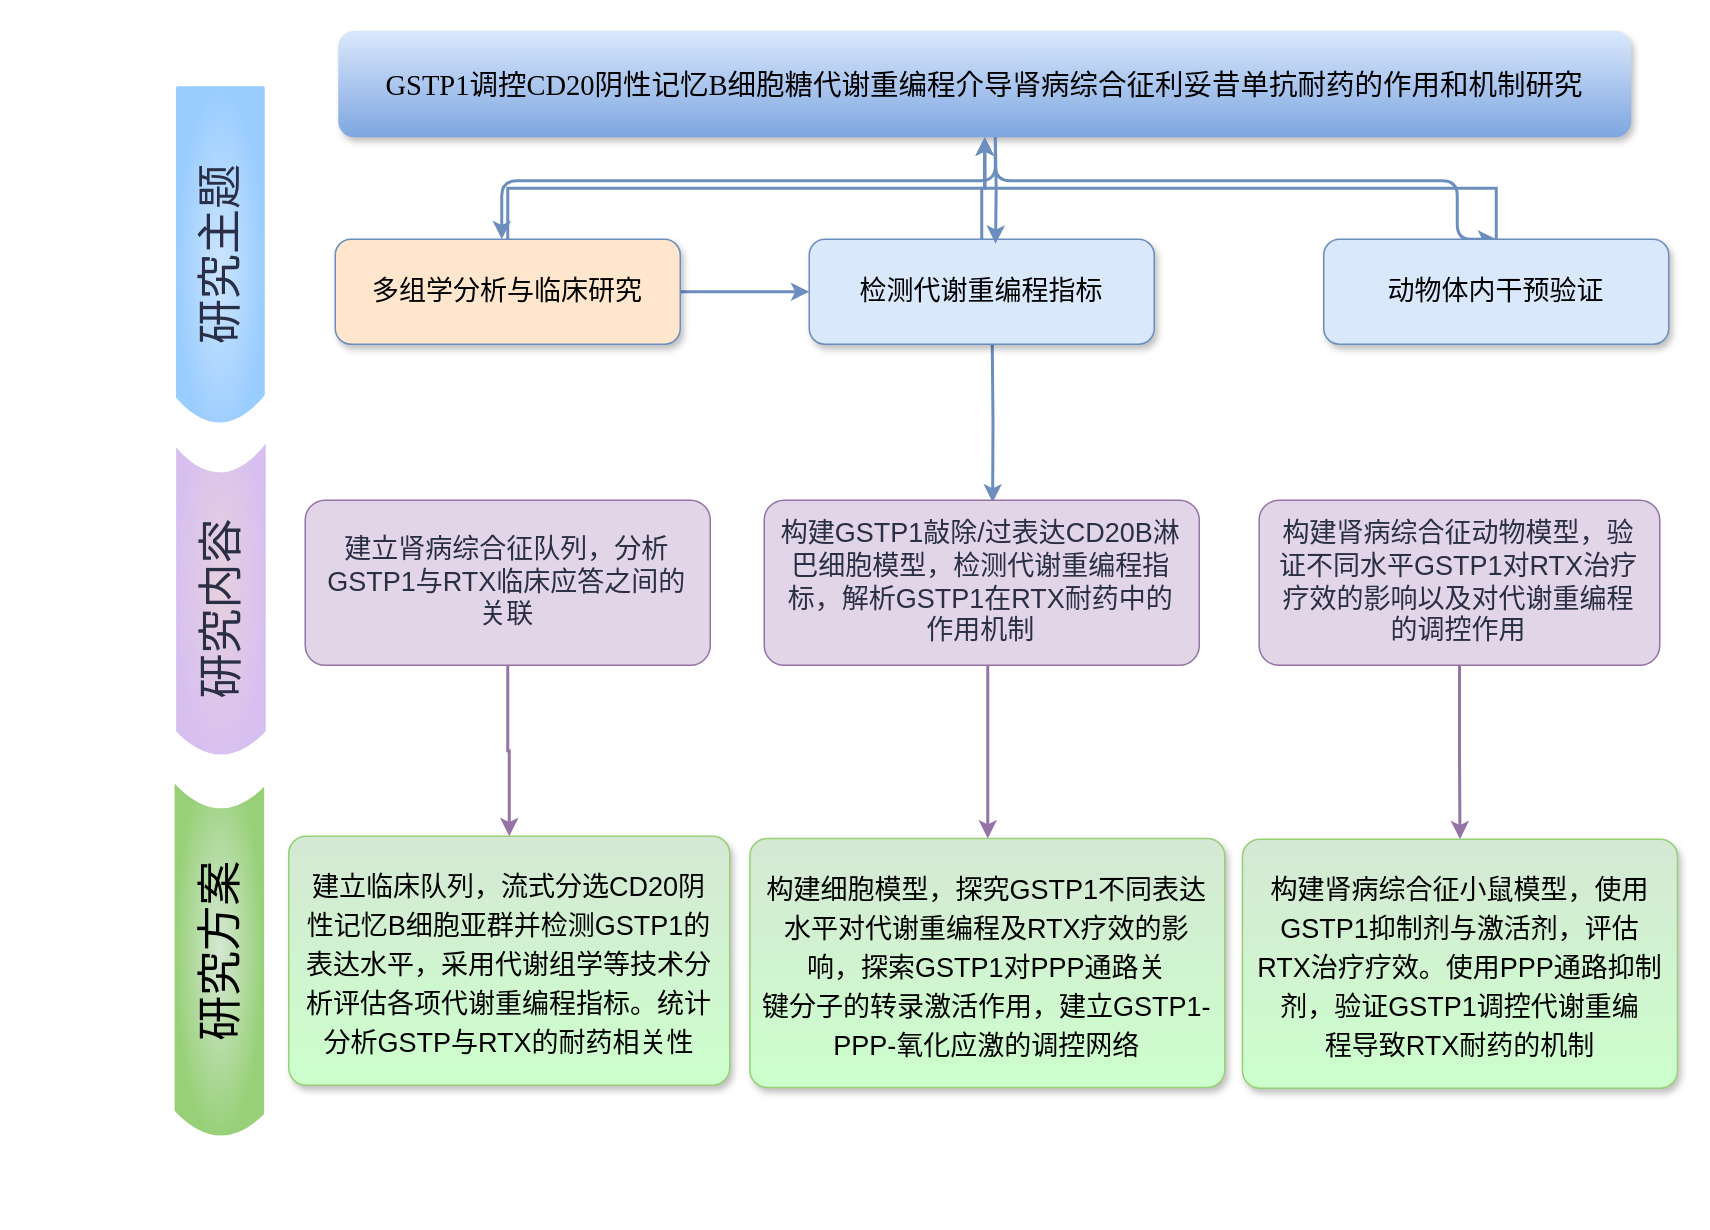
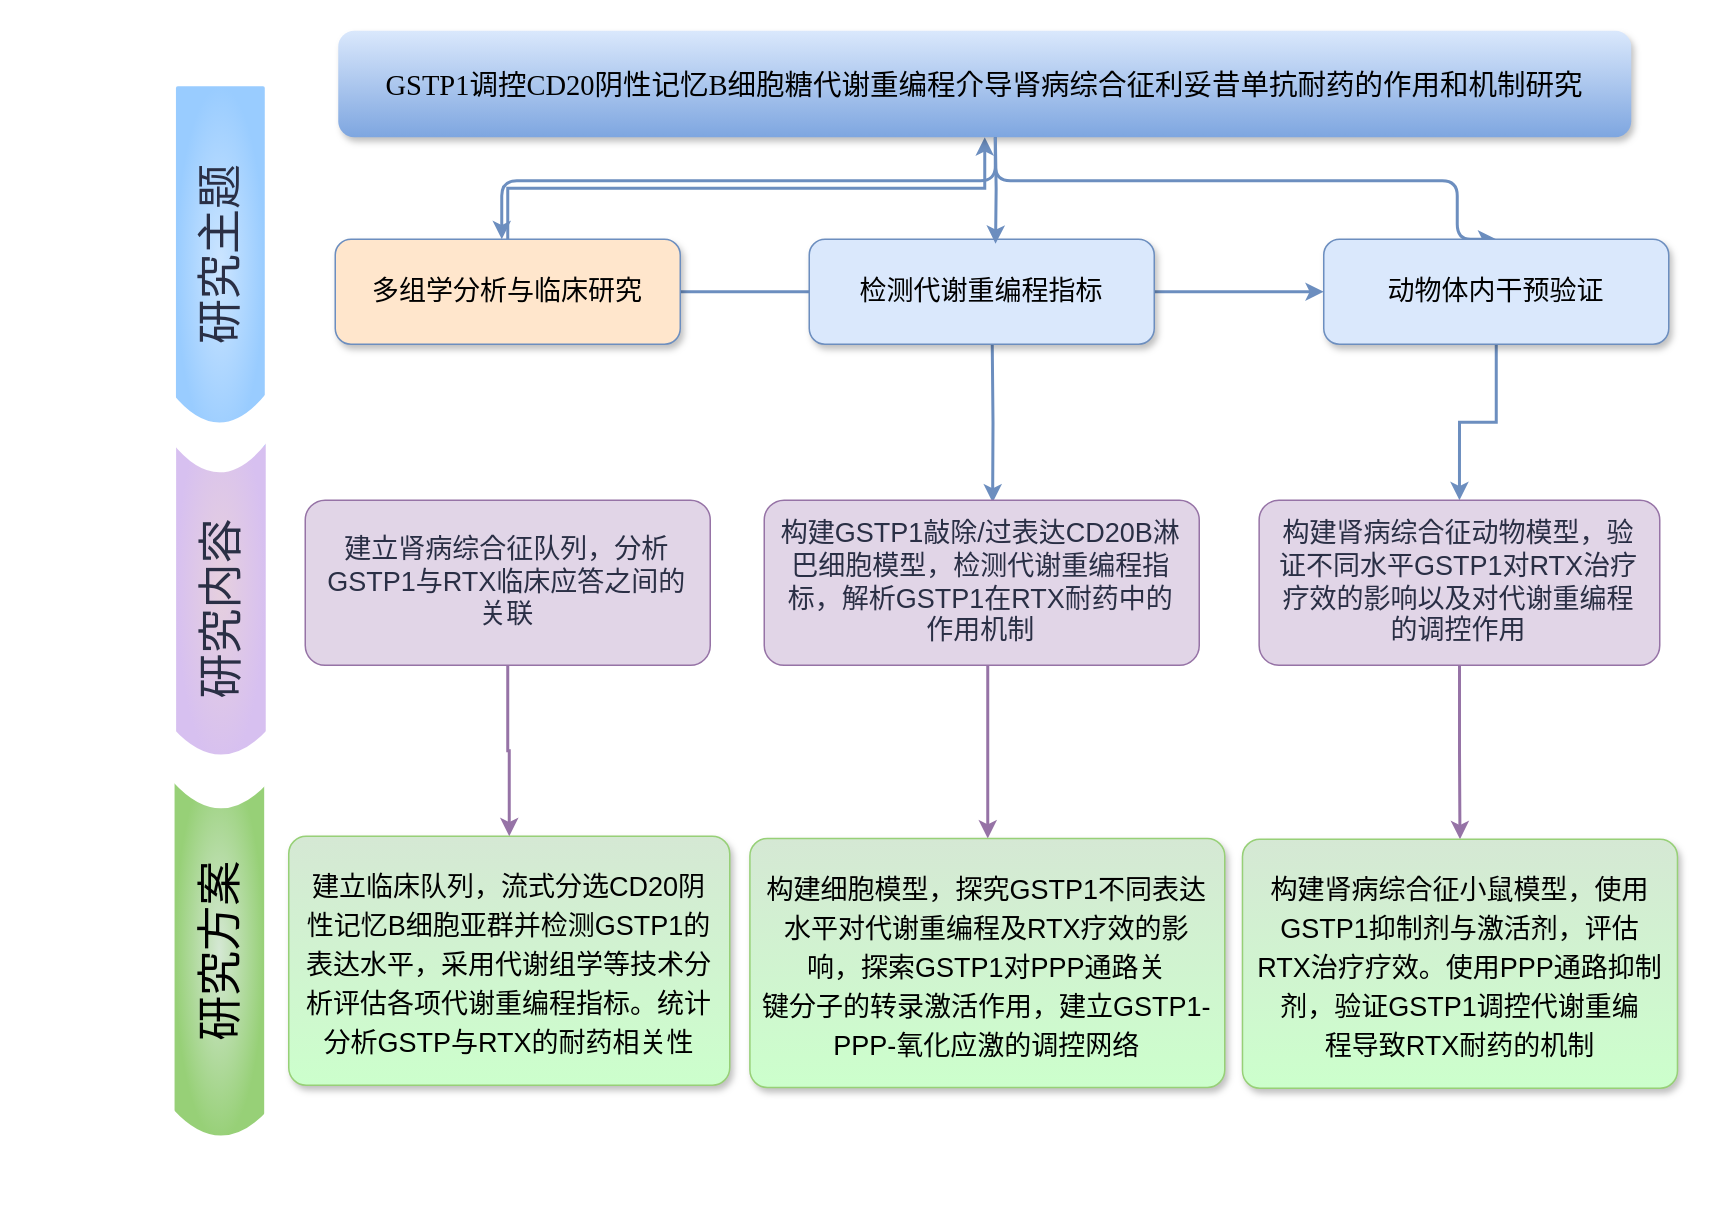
edge "动物体内干预验证" -> "GSTP1调控CD20阴性记忆B细胞糖代谢重编程介导肾病综合征利妥昔单抗耐药的作用和机制研究": now "动物体内干预验证" -> "构建肾病综合征动物模型，验证不同水平GSTP1对RTX治疗疗效的影响以及对代谢重编程的调控作用"
edge "检测代谢重编程指标" -> "GSTP1调控CD20阴性记忆B细胞糖代谢重编程介导肾病综合征利妥昔单抗耐药的作用和机制研究": now "检测代谢重编程指标" -> "动物体内干预验证"
edge "多组学分析与临床研究" -> "检测代谢重编程指标": arrowhead classic -> none
